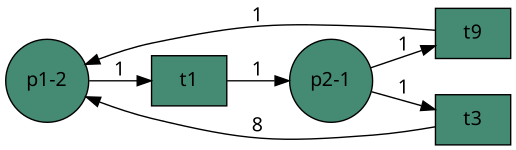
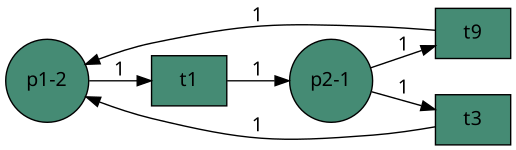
edge "t3" -> "p1-2": label "8" -> "1"
